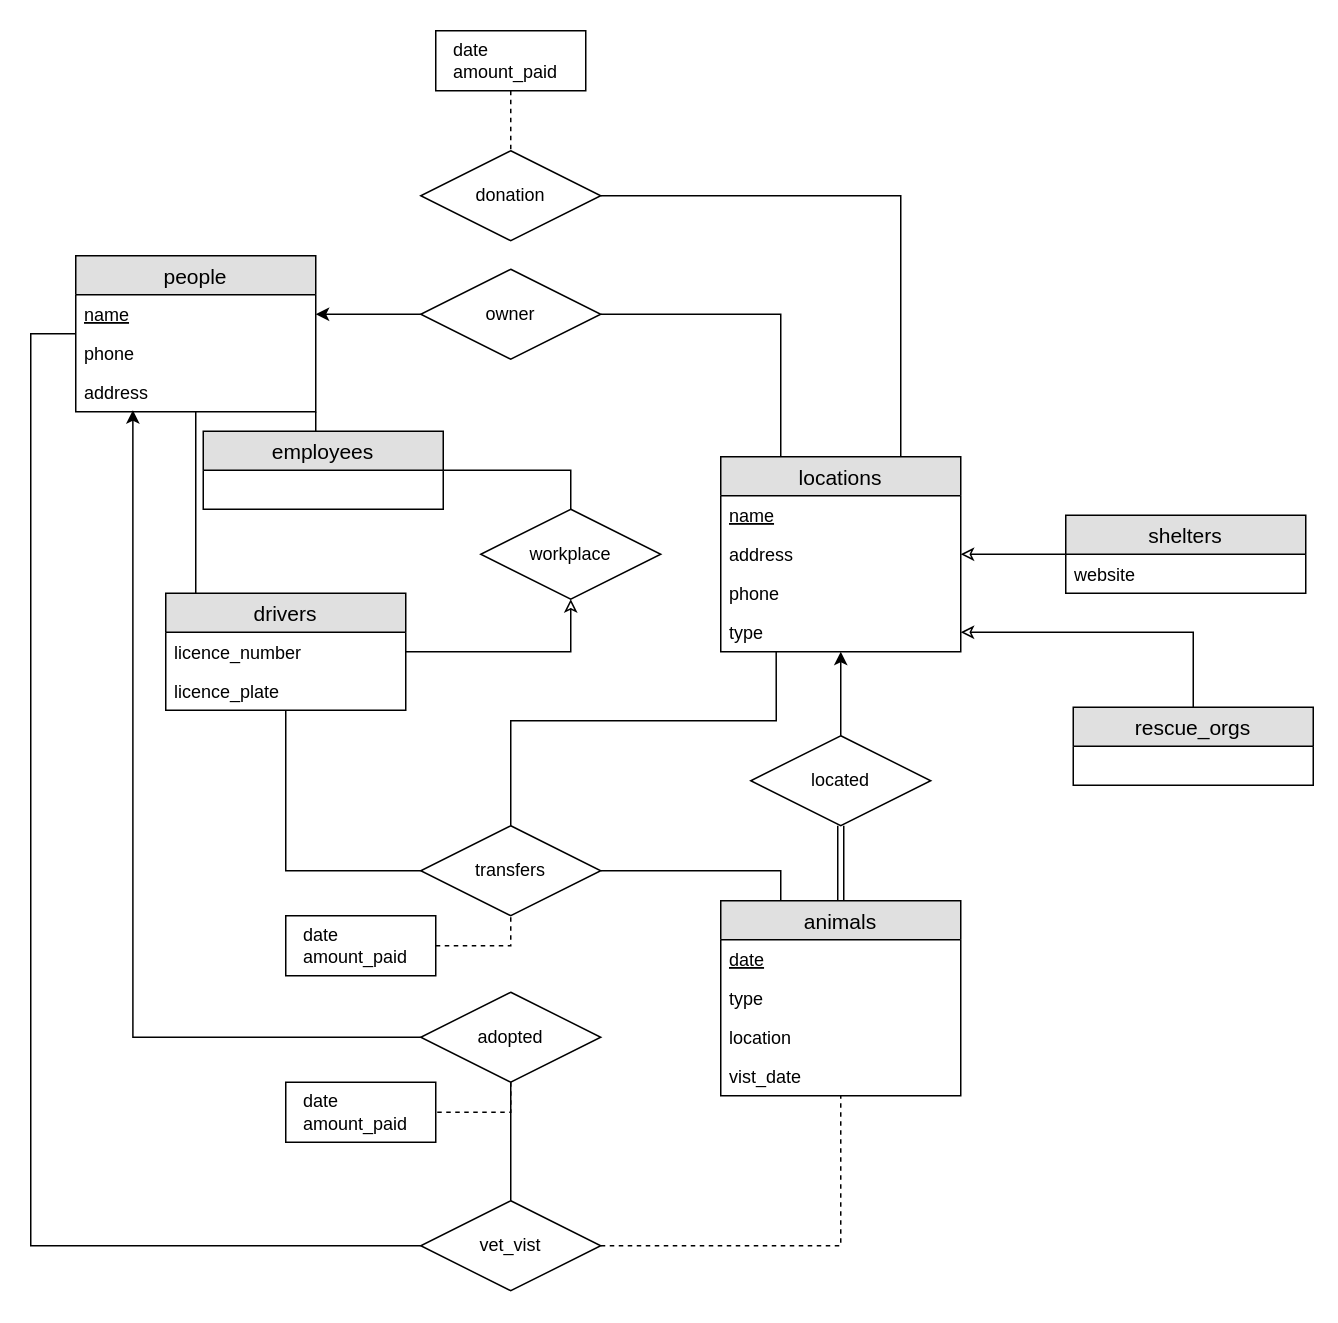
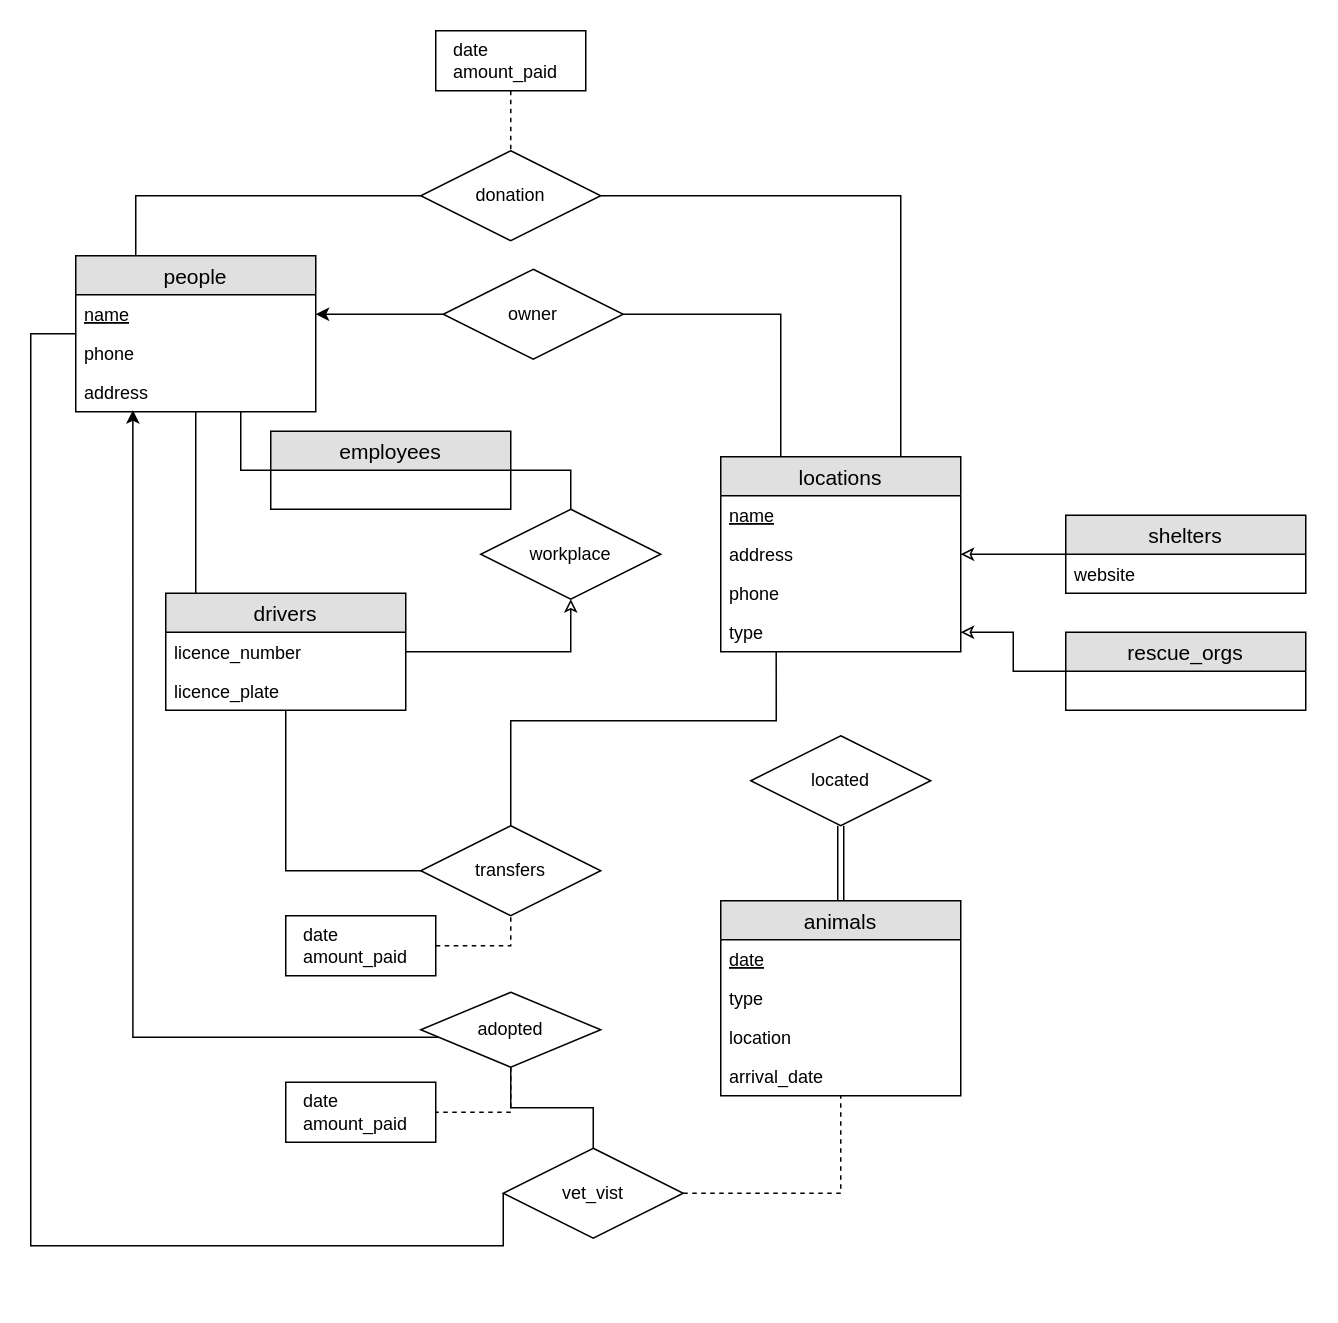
edge "donation" -- "people": added
node "owner": moved (511, 314) -> (533, 314)
node "employees": moved (323, 470) -> (391, 470)
edge "located" -> "locations": removed
node "rescue_orgs": moved (1193, 746) -> (1186, 671)
edge "transfers" -- "animals": removed
node "adopted": size 180x90 -> 180x75
node "vist_date": label "vist_date" -> "arrival_date"
node "vet_vist": moved (511, 1246) -> (593, 1193)
